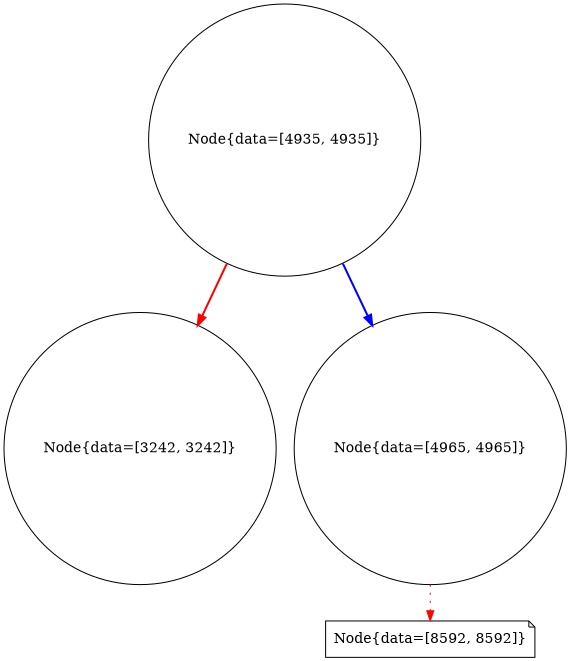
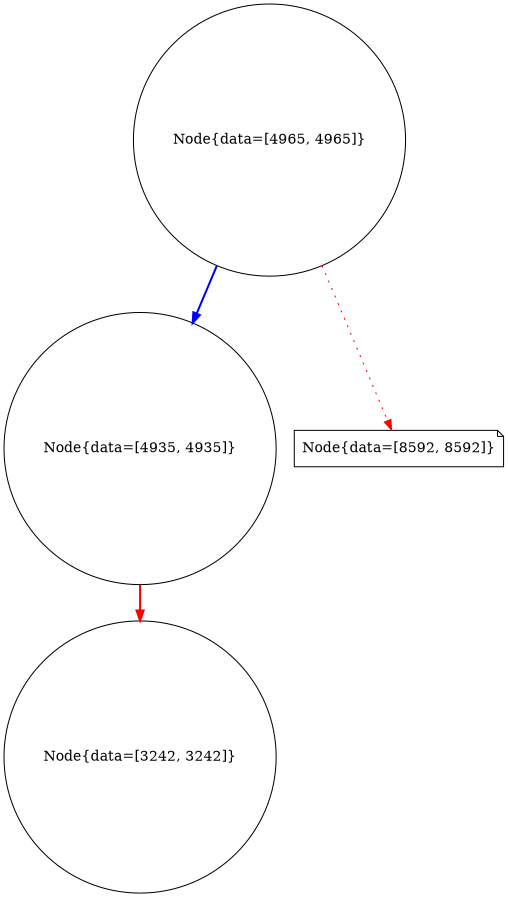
edge "Node{data=[4935, 4935]}" -> "Node{data=[4965, 4965]}": reversed
